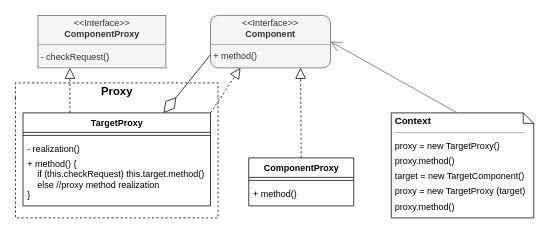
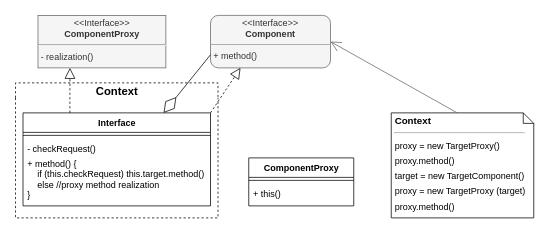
node "<<Interface>> ComponentProxy - checkRequest()": label "<<Interface>> ComponentProxy - checkRequest()" -> "<<Interface>> ComponentProxy - realization()"
node "Proxy": label "Proxy" -> "Context"
edge "ComponentProxy" -> "<<Interface>> Component + method()": removed
node "TargetProxy": label "TargetProxy" -> "Interface"
node "- realization()": label "- realization()" -> "- checkRequest()"
node "+ method()": label "+ method()" -> "+ this()"
